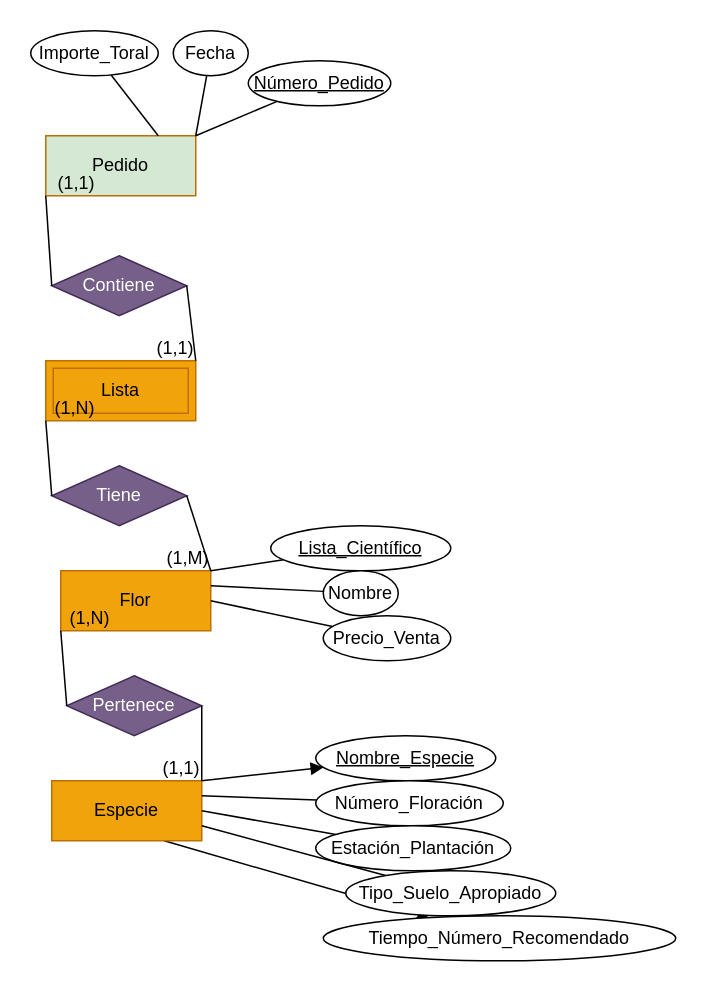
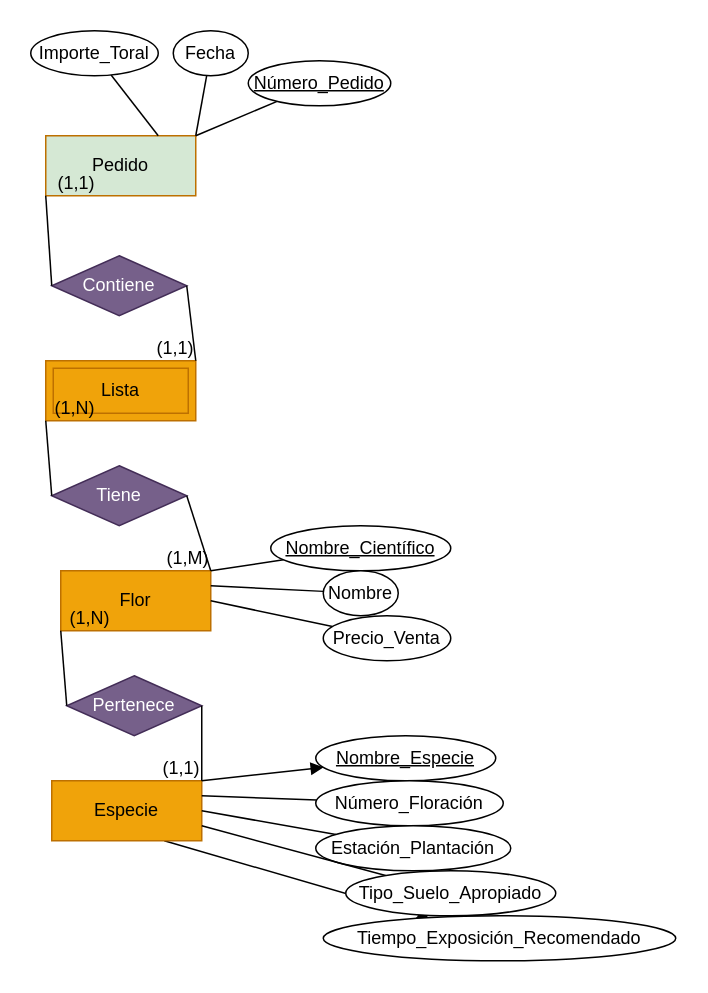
node "Lista_Científico": label "Lista_Científico" -> "Nombre_Científico"
node "Tiempo_Número_Recomendado": label "Tiempo_Número_Recomendado" -> "Tiempo_Exposición_Recomendado"
